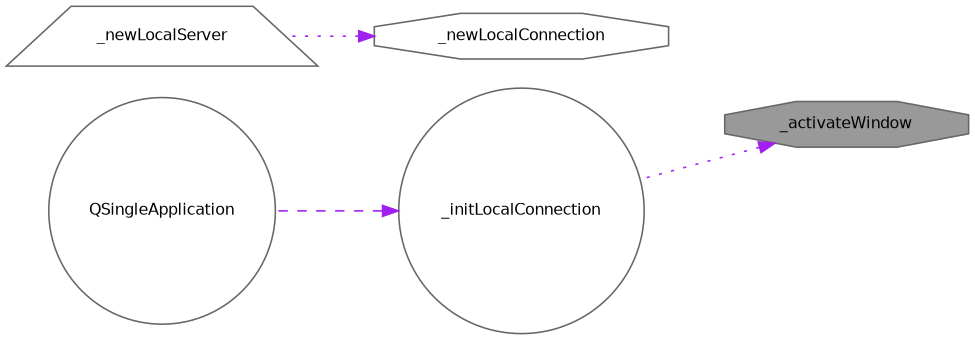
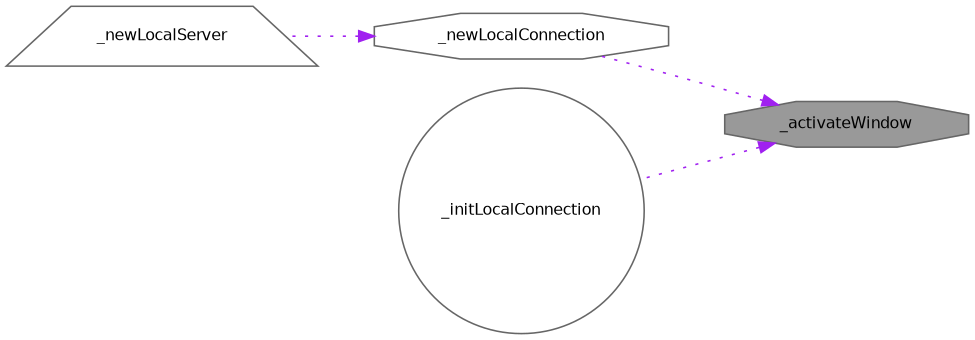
edge "_newLocalConnection" -> "_activateWindow": added
node "QSingleApplication": removed
